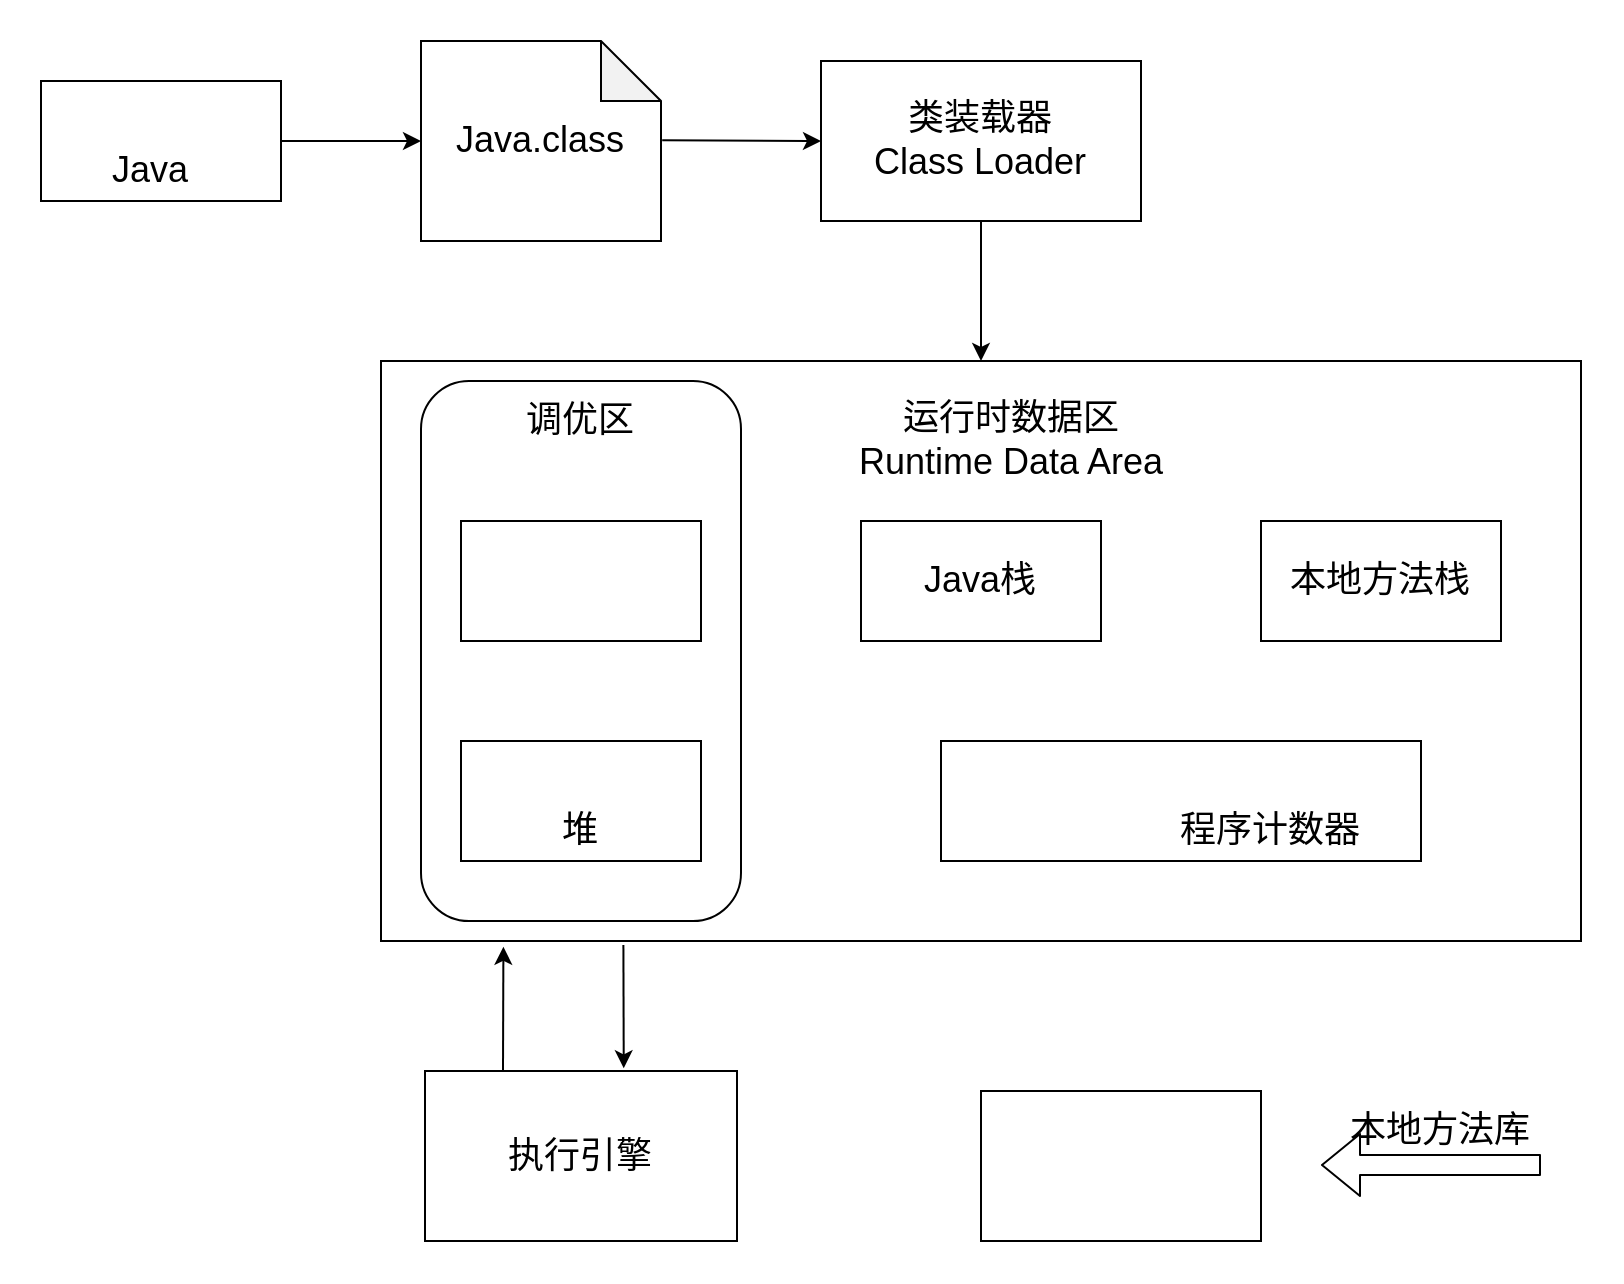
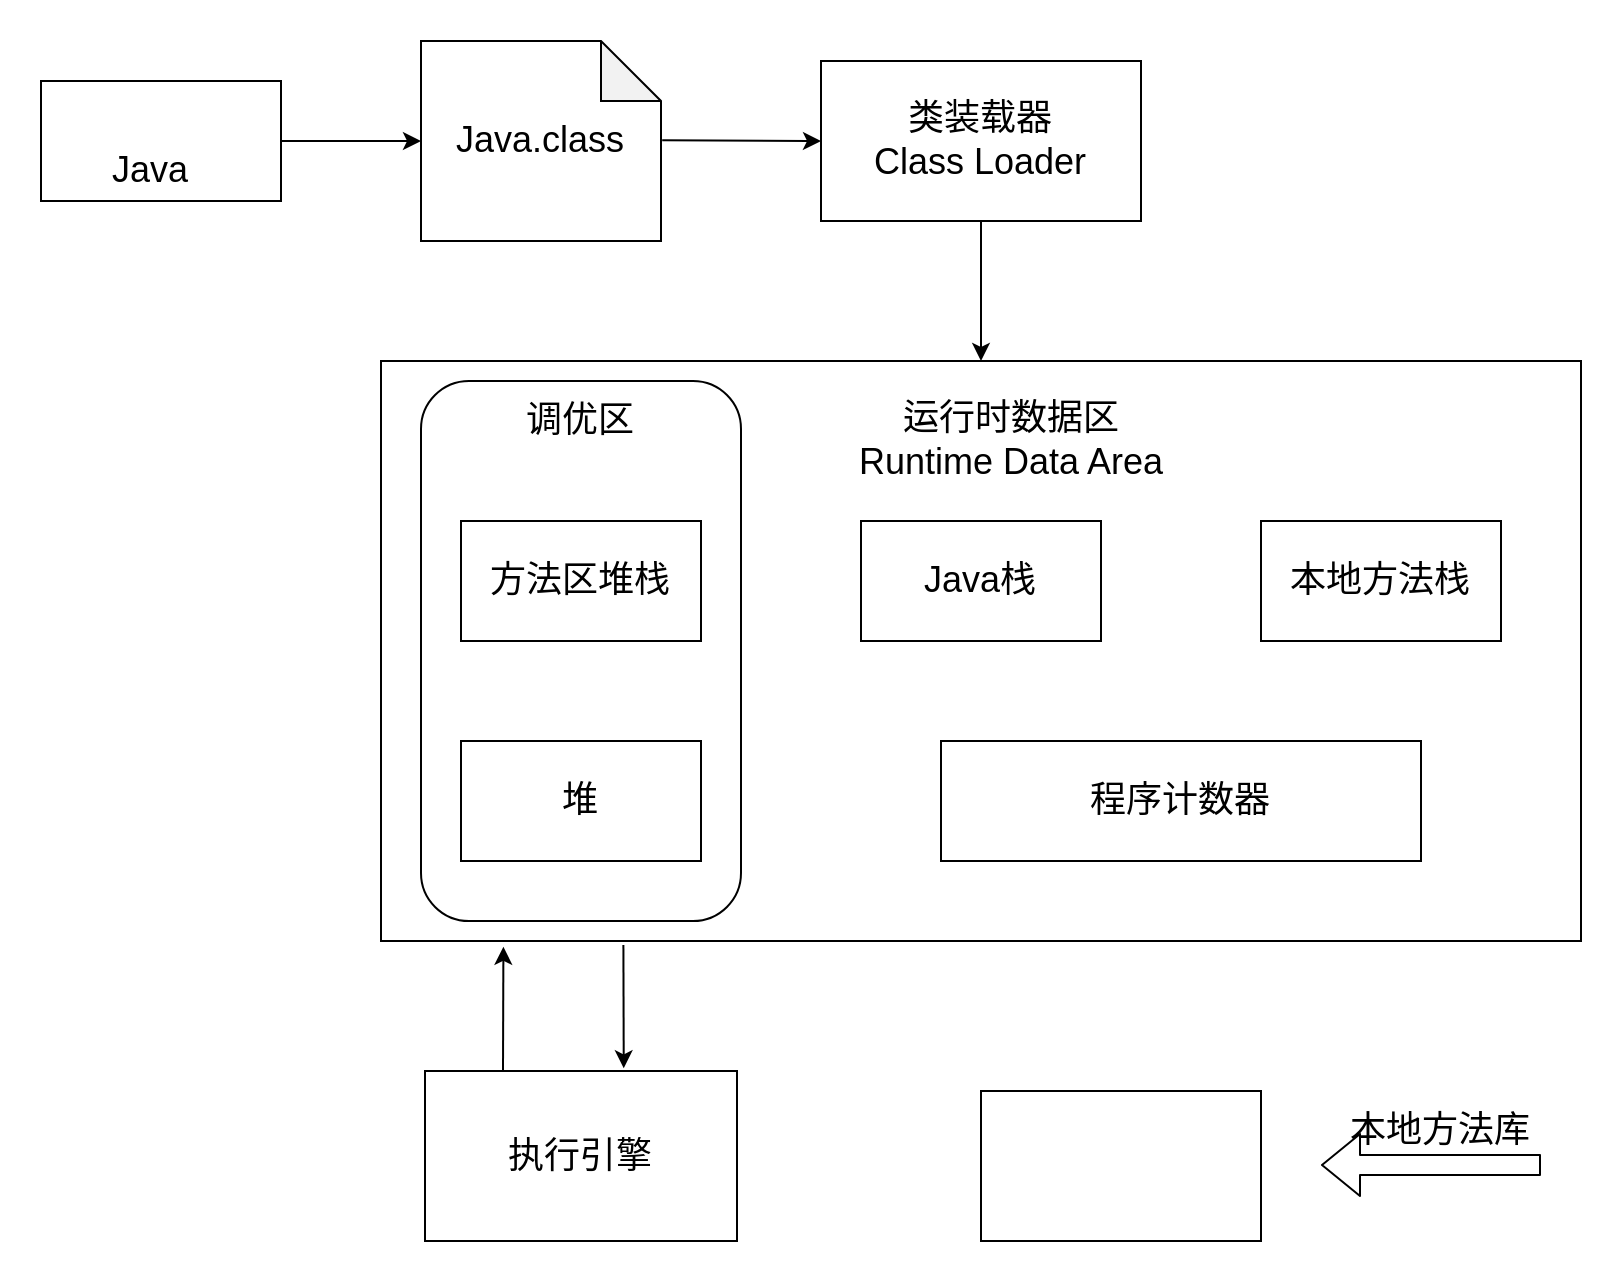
node "方法区堆栈": added
node "堆": moved (581, 831) -> (581, 801)
node "程序计数器": moved (1271, 831) -> (1181, 801)
